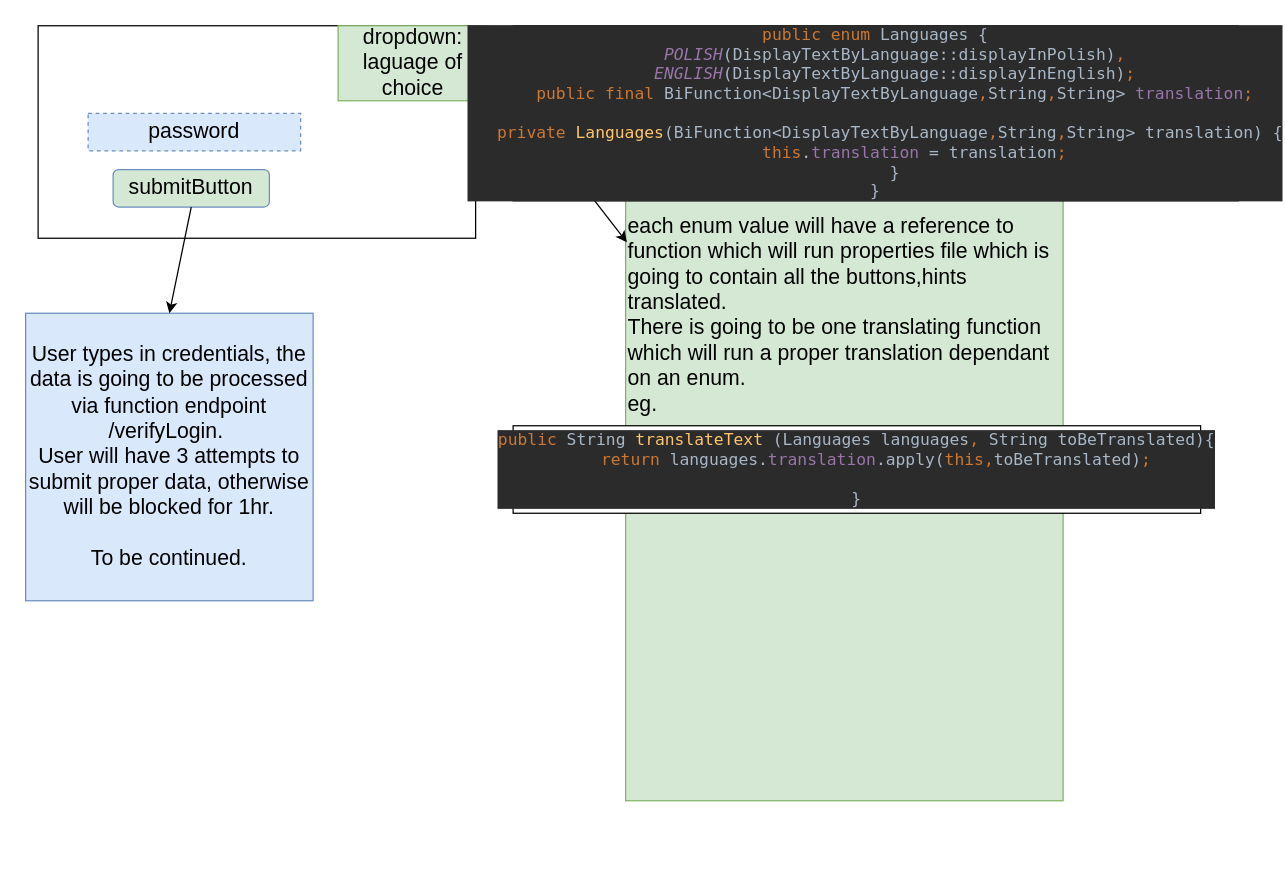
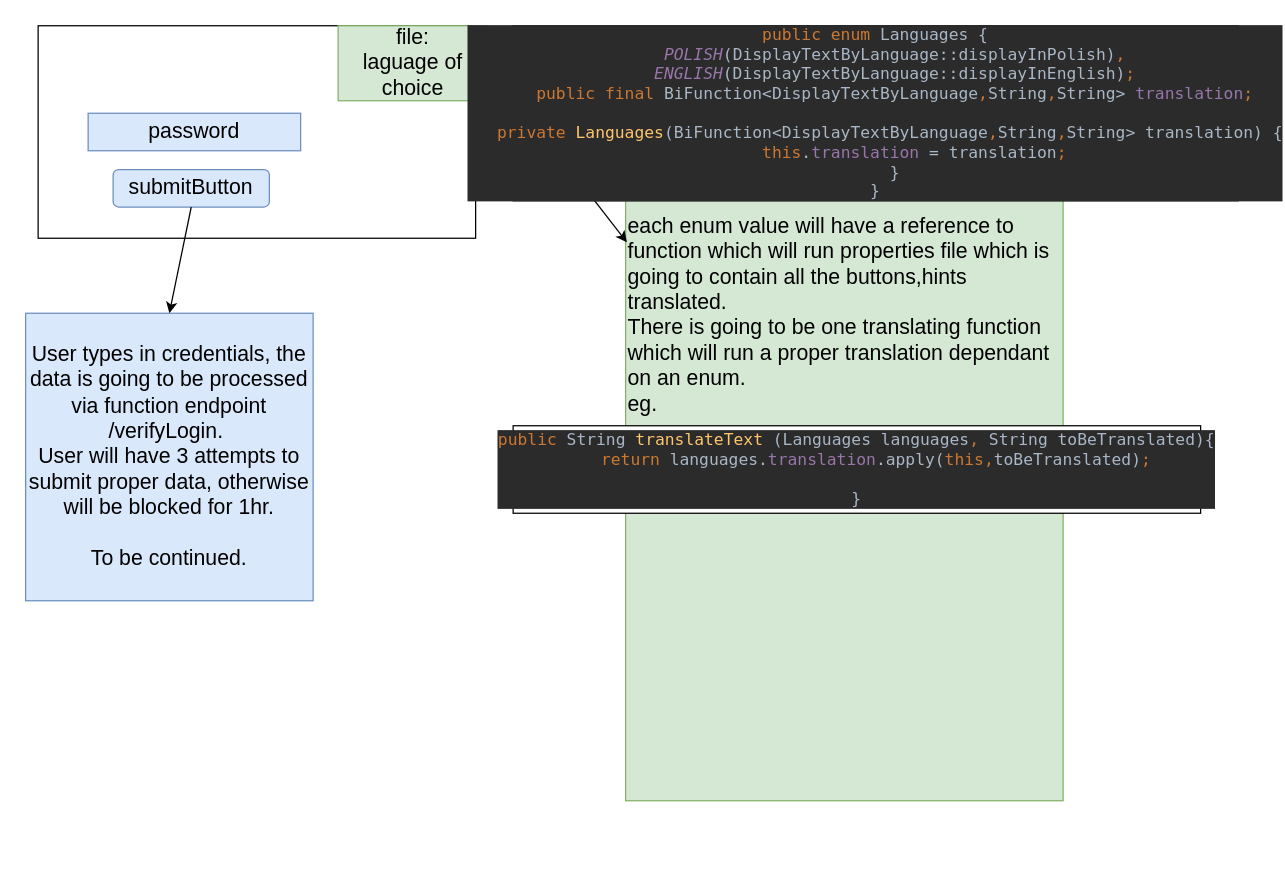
node "dropdown: laguage of choice": label "dropdown: laguage of choice" -> "file: laguage of choice"
node "password": style dashed -> solid
node "submitButton": fillcolor #d5e8d4 -> #dae8fc
